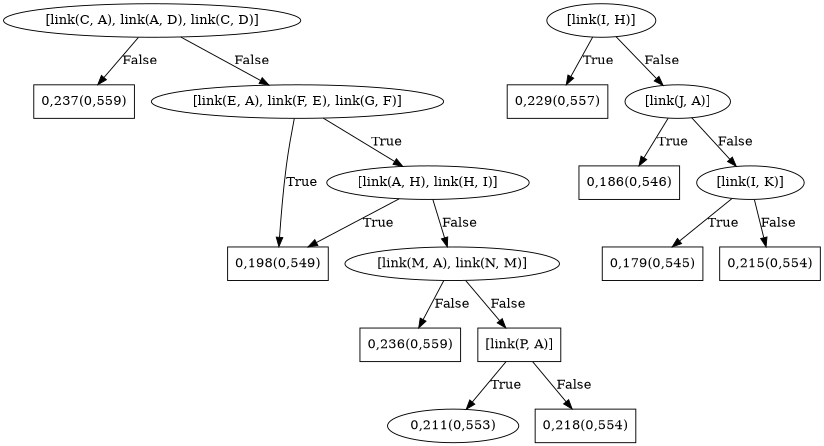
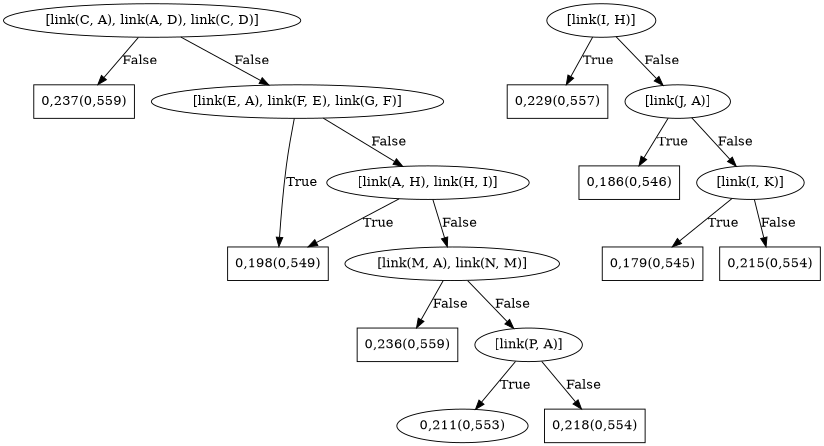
edge "[link(E, A), link(F, E), link(G, F)]" -> "[link(A, H), link(H, I)]": label "True" -> "False"
node "[link(P, A)]": shape box -> ellipse
